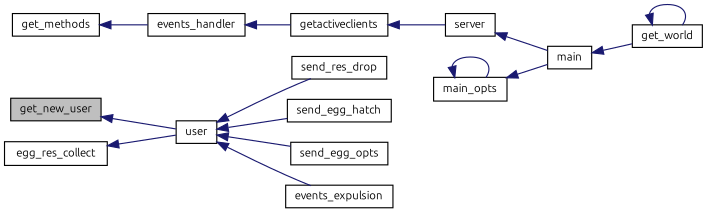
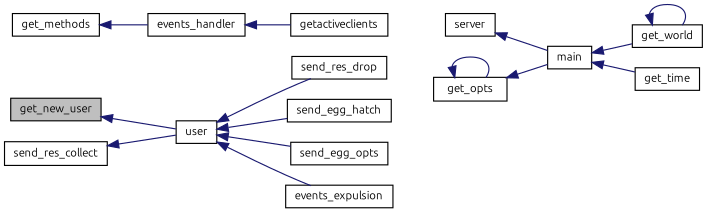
edge "server" -> "getactiveclients": removed
node "get_time": added
node "main_opts": label "main_opts" -> "get_opts"
node "egg_res_collect": label "egg_res_collect" -> "send_res_collect"
